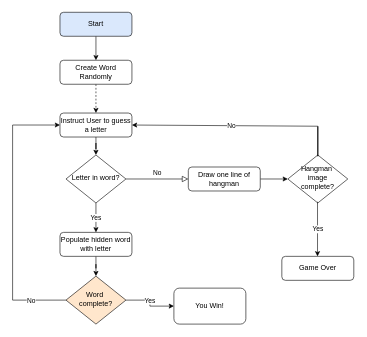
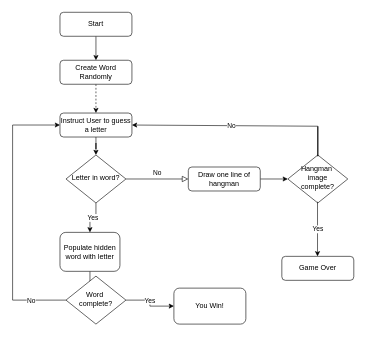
node "Start": fillcolor #dae8fc -> #ffffff
node "Populate hidden word with letter": size 72x24 -> 60x39
node "Word complete?": fillcolor #ffe6cc -> #ffffff
